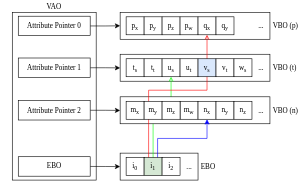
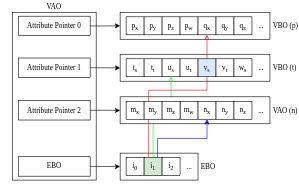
node "qz": added
node "VBO (n)": label "VBO (n)" -> "VAO (n)"
